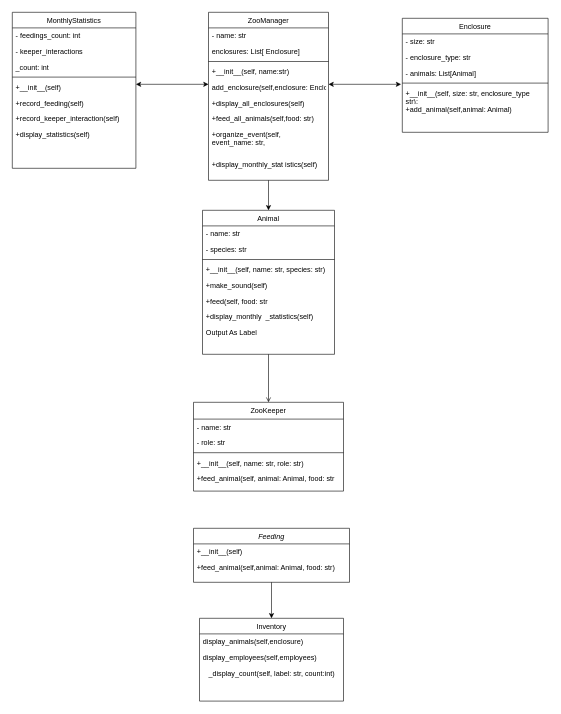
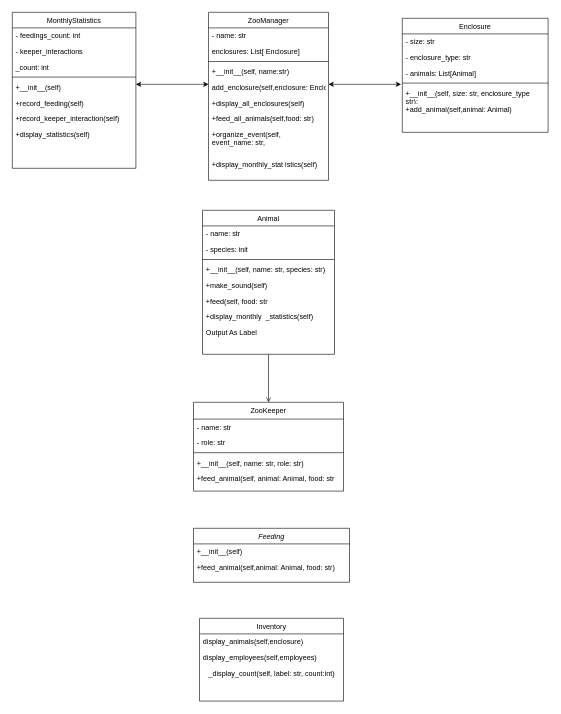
edge "ZooManager" -> "Animal": removed
node "- species: str": label "- species: str" -> "- species: init"
edge "Feeding" -> "Inventory": removed
